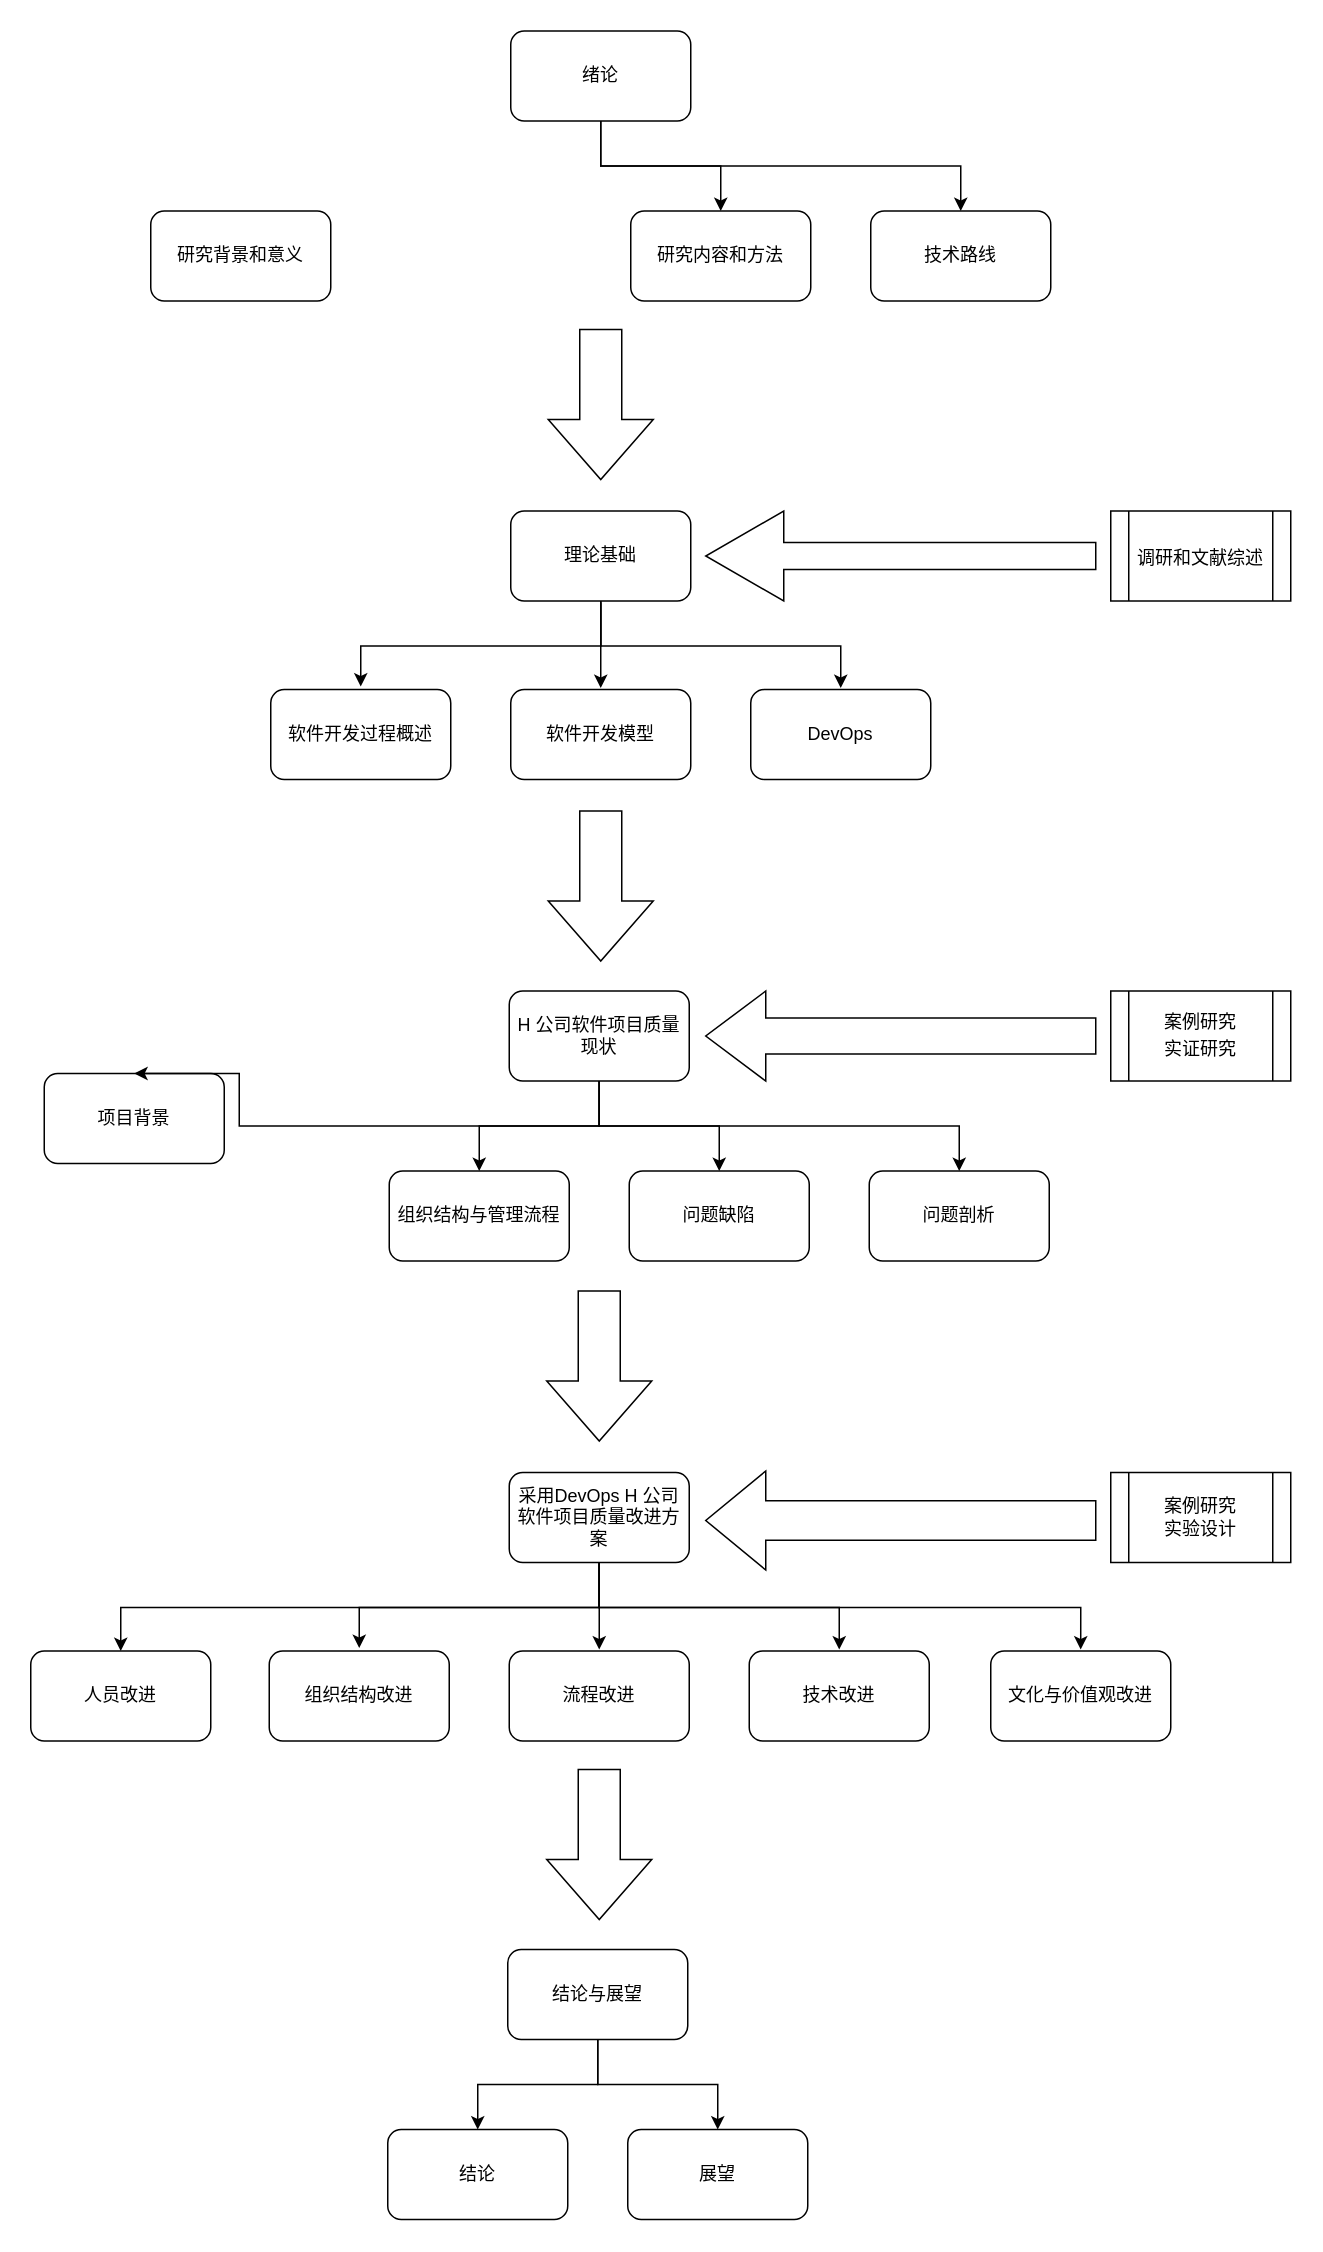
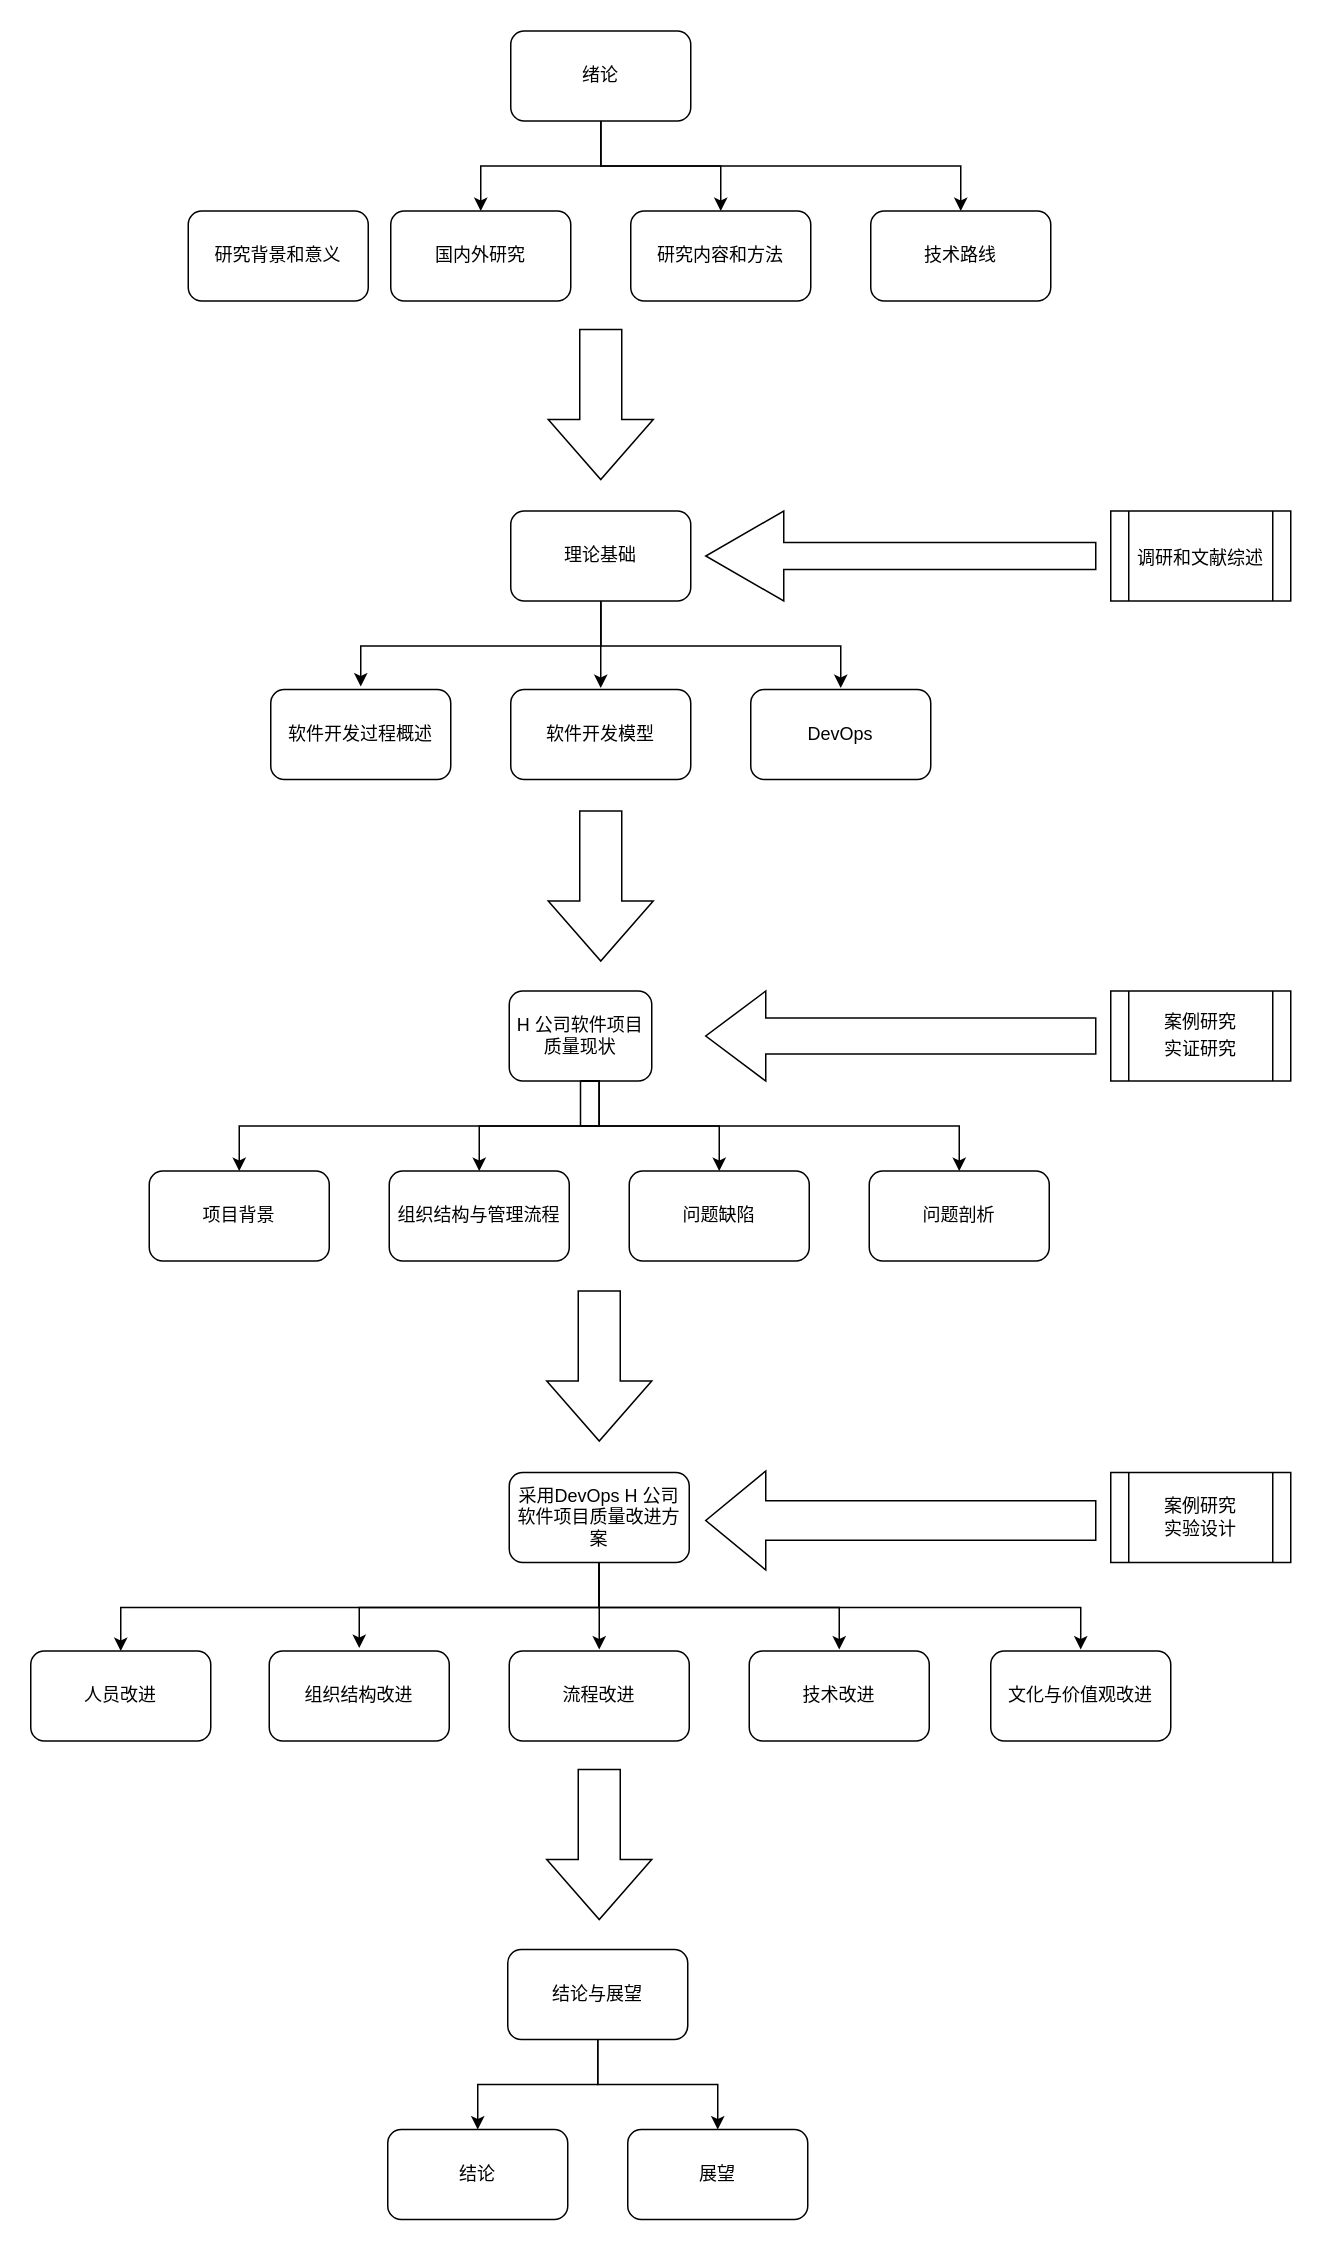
edge "绪论" -> "国内外研究": added
node "研究背景和意义": moved (241, 256) -> (278, 256)
node "国内外研究": added
node "H 公司软件项目质量现状": size 180x90 -> 143x90
node "项目背景": moved (134, 1118) -> (239, 1216)
